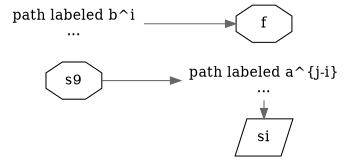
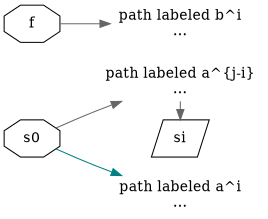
edge "path labeled b^i ..." -> "f": reversed
node "s9": label "s9" -> "s0"
node "path labeled a^i ...": added
